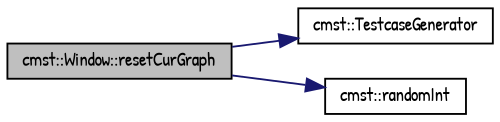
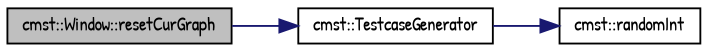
edge "cmst::Window::resetCurGraph" -> "cmst::randomInt": now "cmst::TestcaseGenerator" -> "cmst::randomInt"
